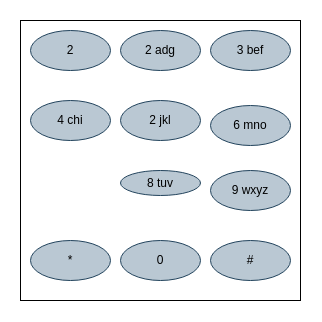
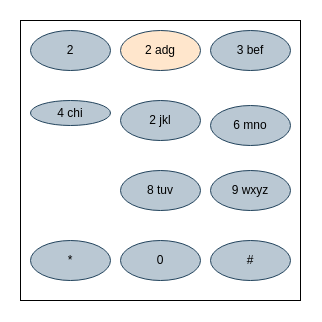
node "2 adg": fillcolor #bac8d3 -> #ffe6cc
node "4 chi": size 80x40 -> 80x25
node "8 tuv": size 80x25 -> 80x40
